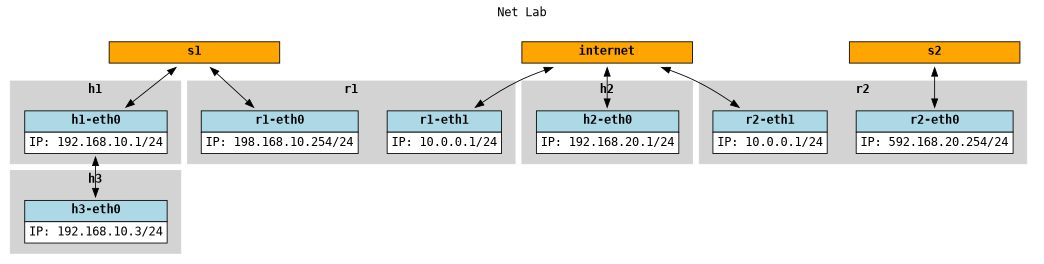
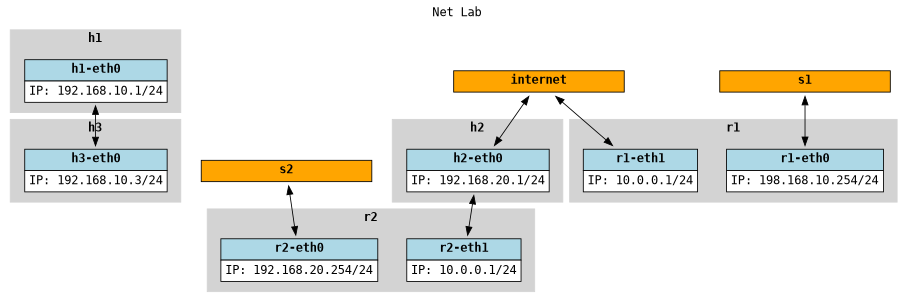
edge "s1" -- "h1-eth0": removed
edge "internet" -- "r2-eth1": now "h2-eth0" -- "r2-eth1"
node "r2-eth0": text "IP: 592.168.20.254/24" -> "IP: 192.168.20.254/24"
